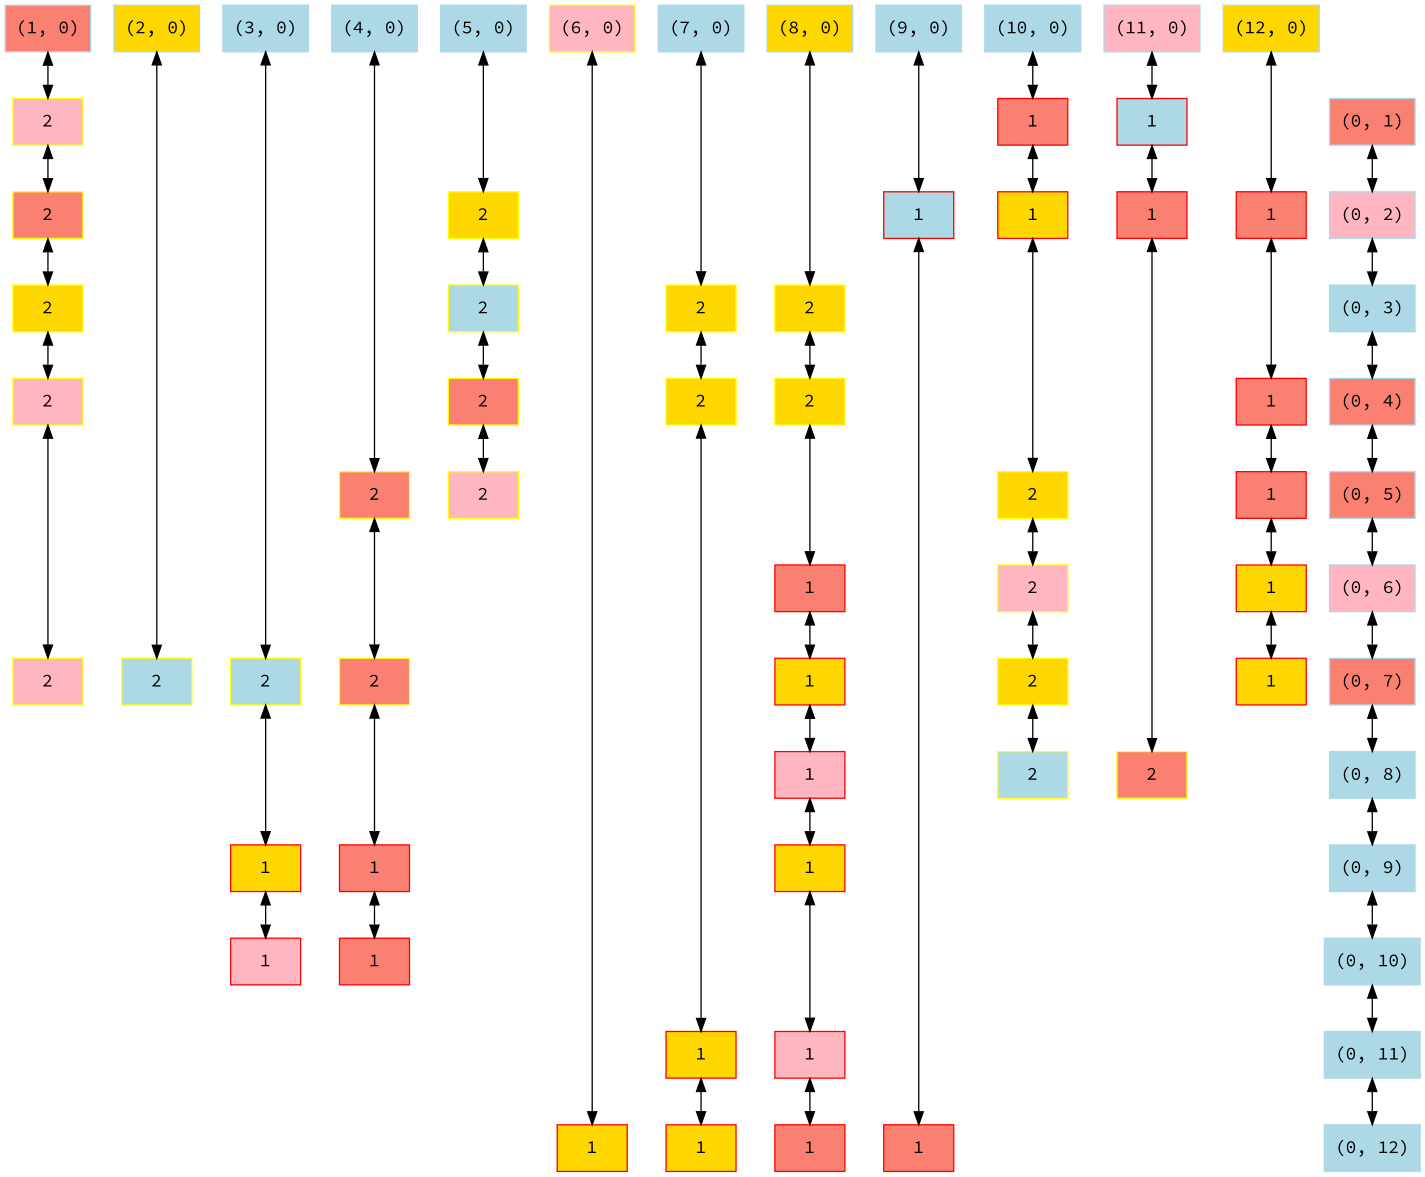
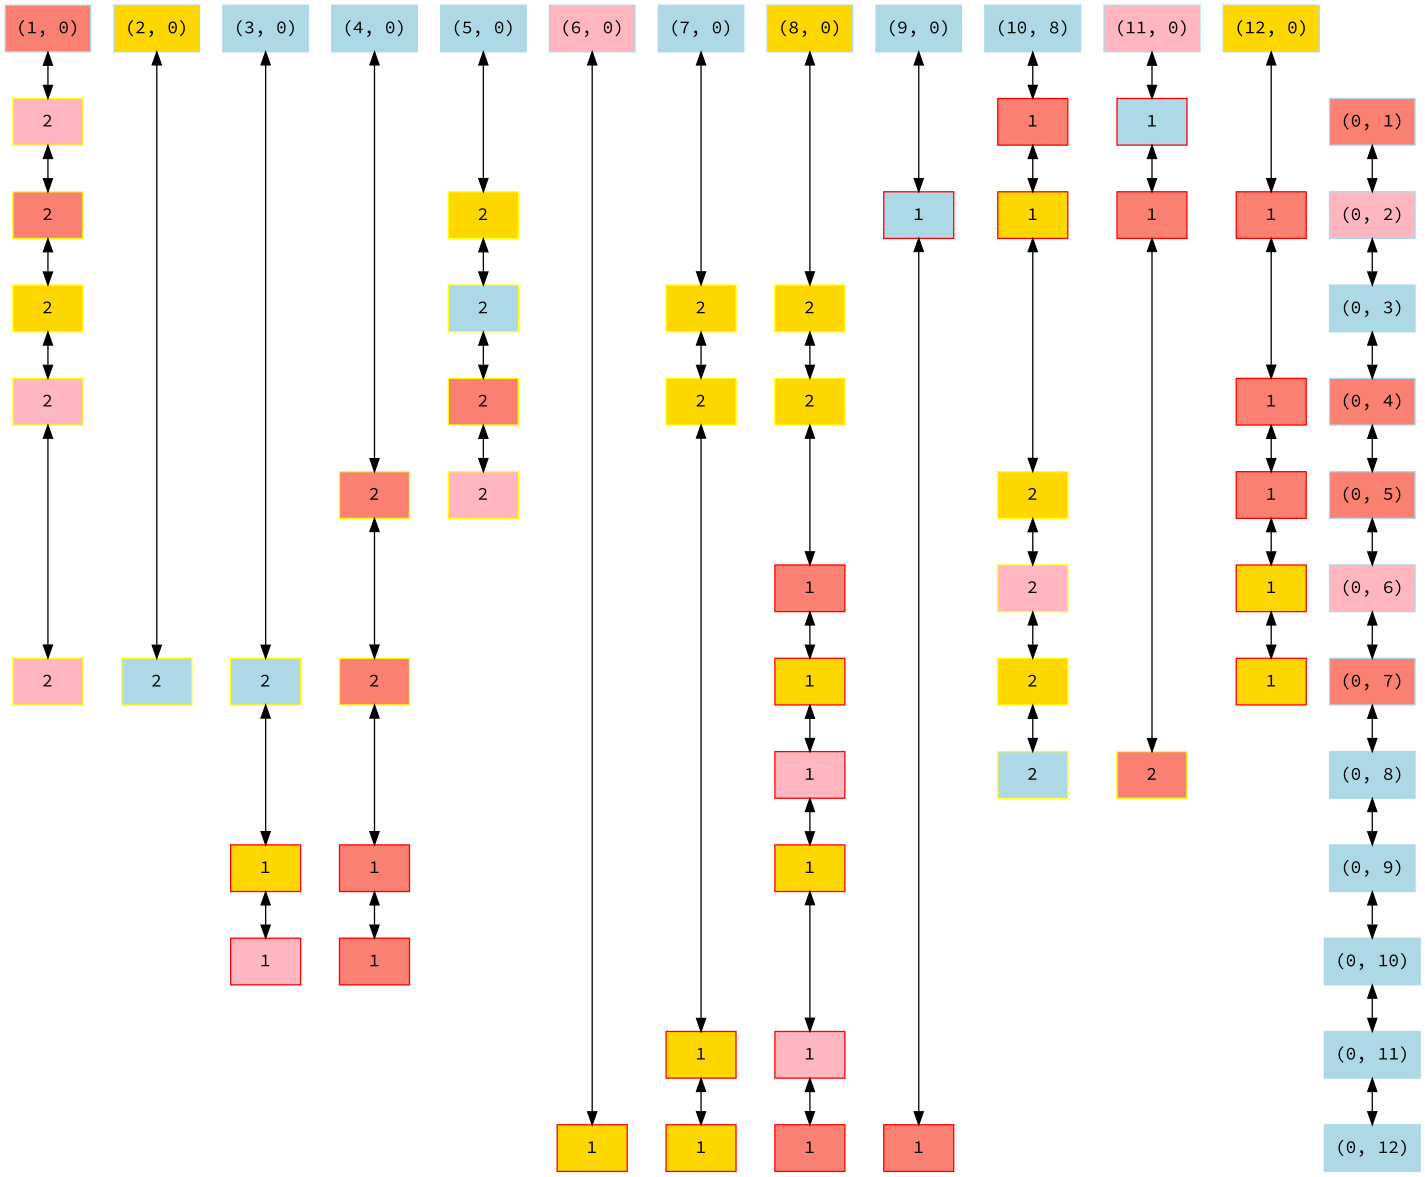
node "(6, 0)": color yellow -> lightblue
node "(10, 0)": label "(10, 0)" -> "(10, 8)"
